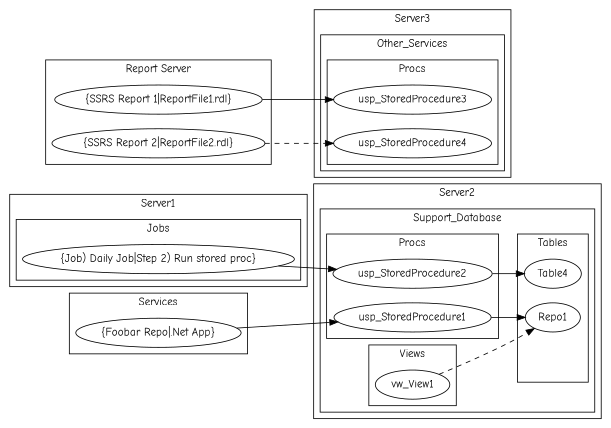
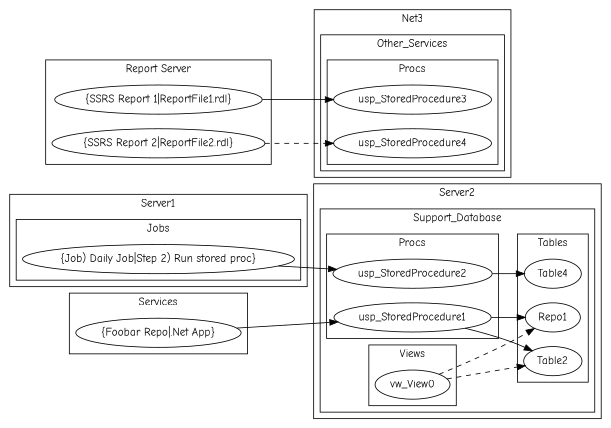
cluster "Server3": label "Server3" -> "Net3"
node "Table2": added
node "vw_View1": label "vw_View1" -> "vw_View0"
